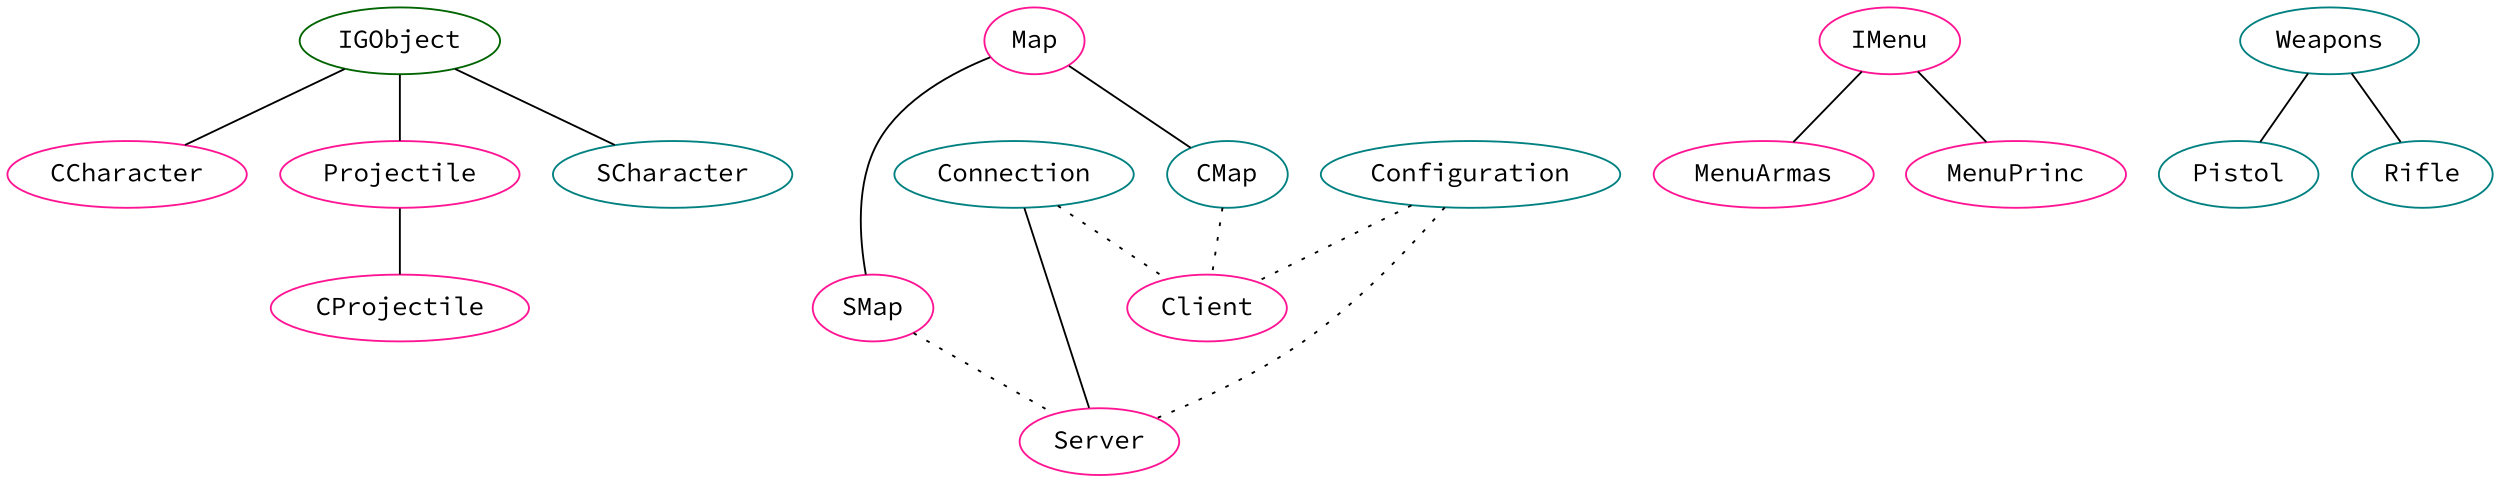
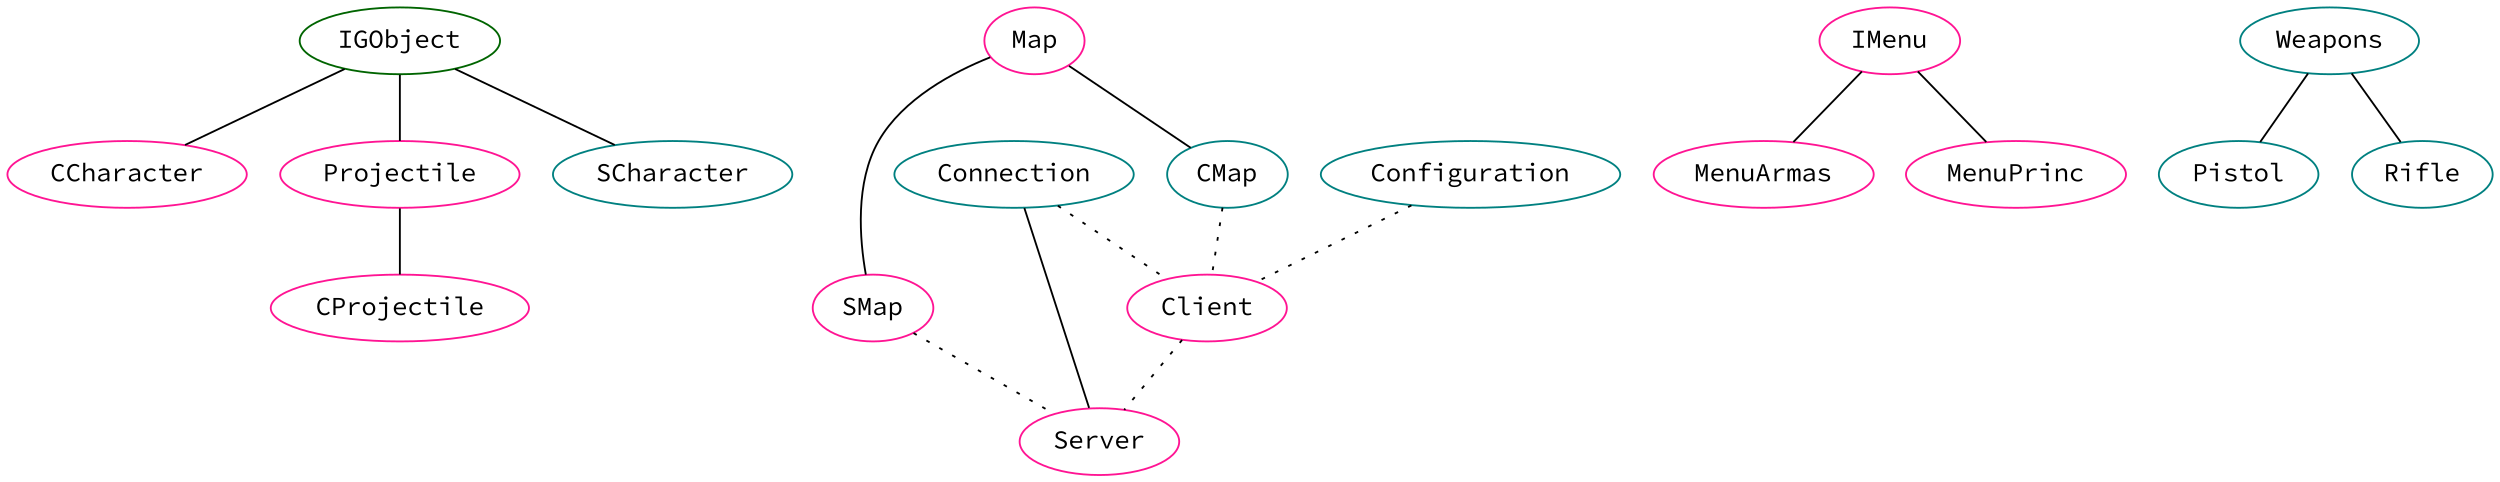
edge "Configuration" -- "Server": now "Client" -- "Server"
